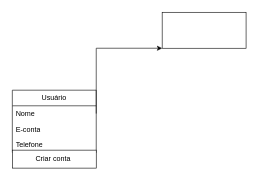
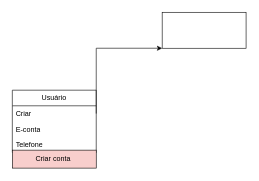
node "Nome": label "Nome" -> "Criar"
node "Criar conta": fillcolor #ffffff -> #f8cecc
